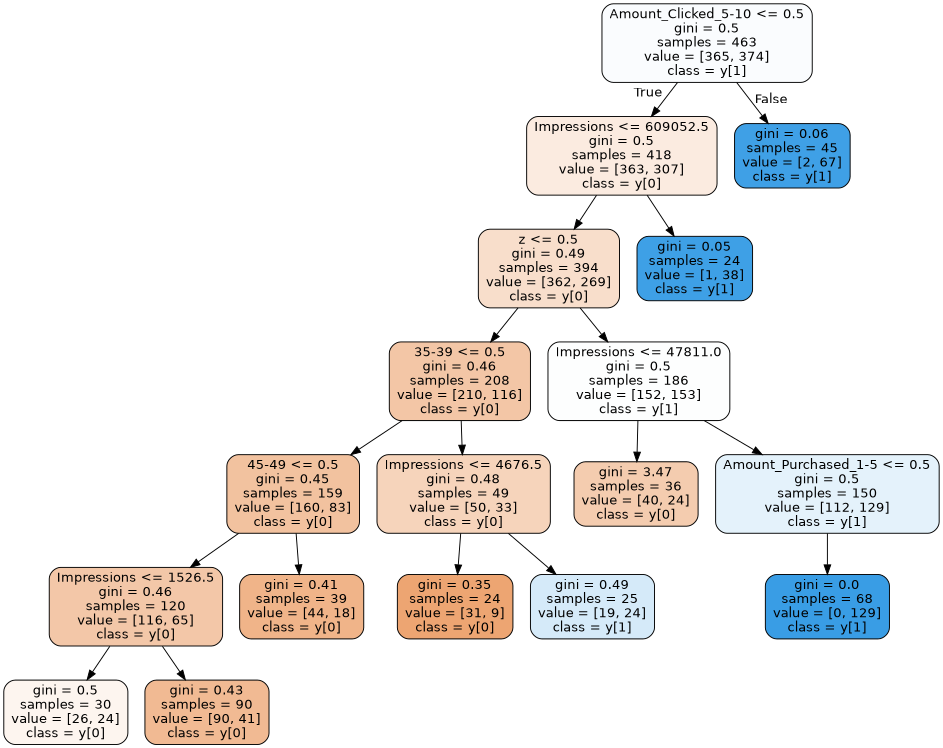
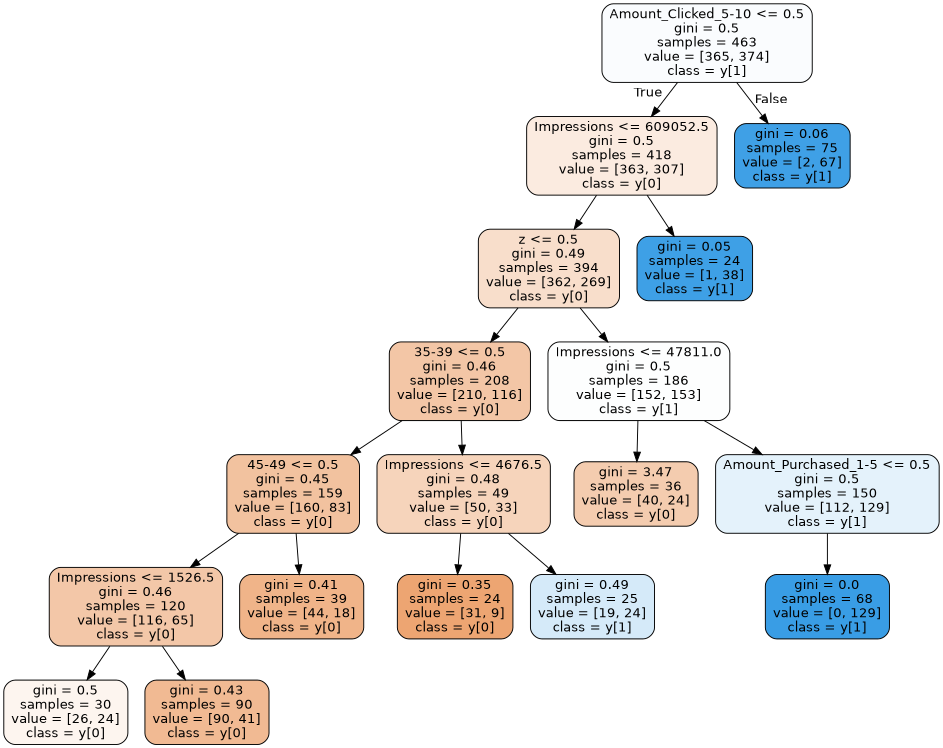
node "gini = 0.06 samples = 45 value = [2, 67] class = y[1]": label "gini = 0.06 samples = 45 value = [2, 67] class = y[1]" -> "gini = 0.06 samples = 75 value = [2, 67] class = y[1]"
